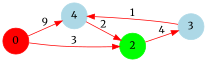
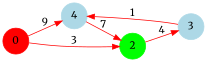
edge "4" -> "2": label "2" -> "7"
